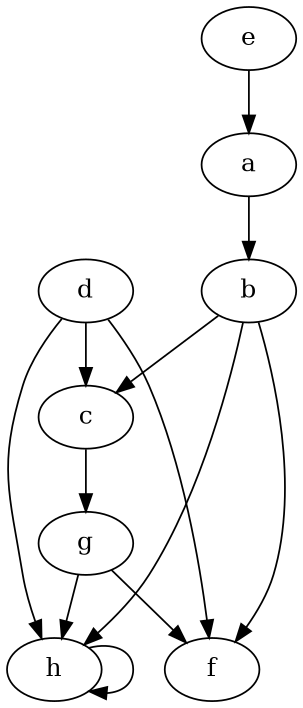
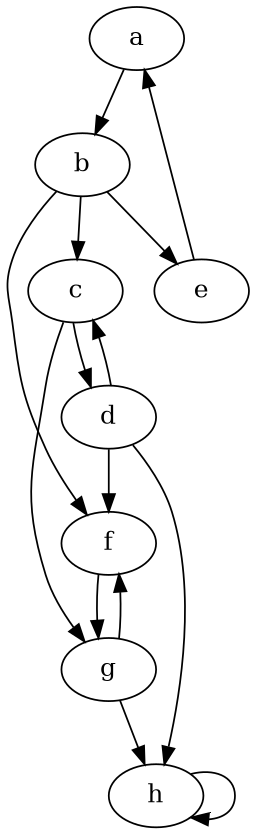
edge "c" -> "d": added
edge "b" -> "h": now "b" -> "e"
edge "f" -> "g": added
